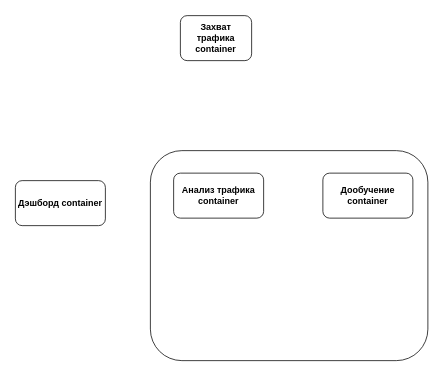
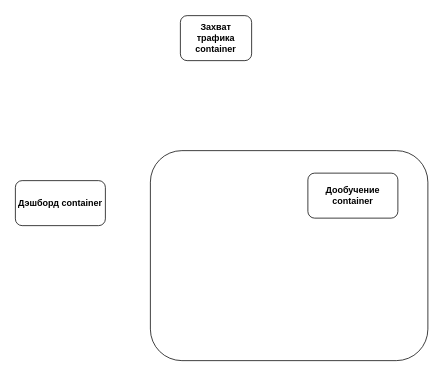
node "Анализ трафика container": removed
node "Дообучение container": moved (368, 195) -> (353, 195)
